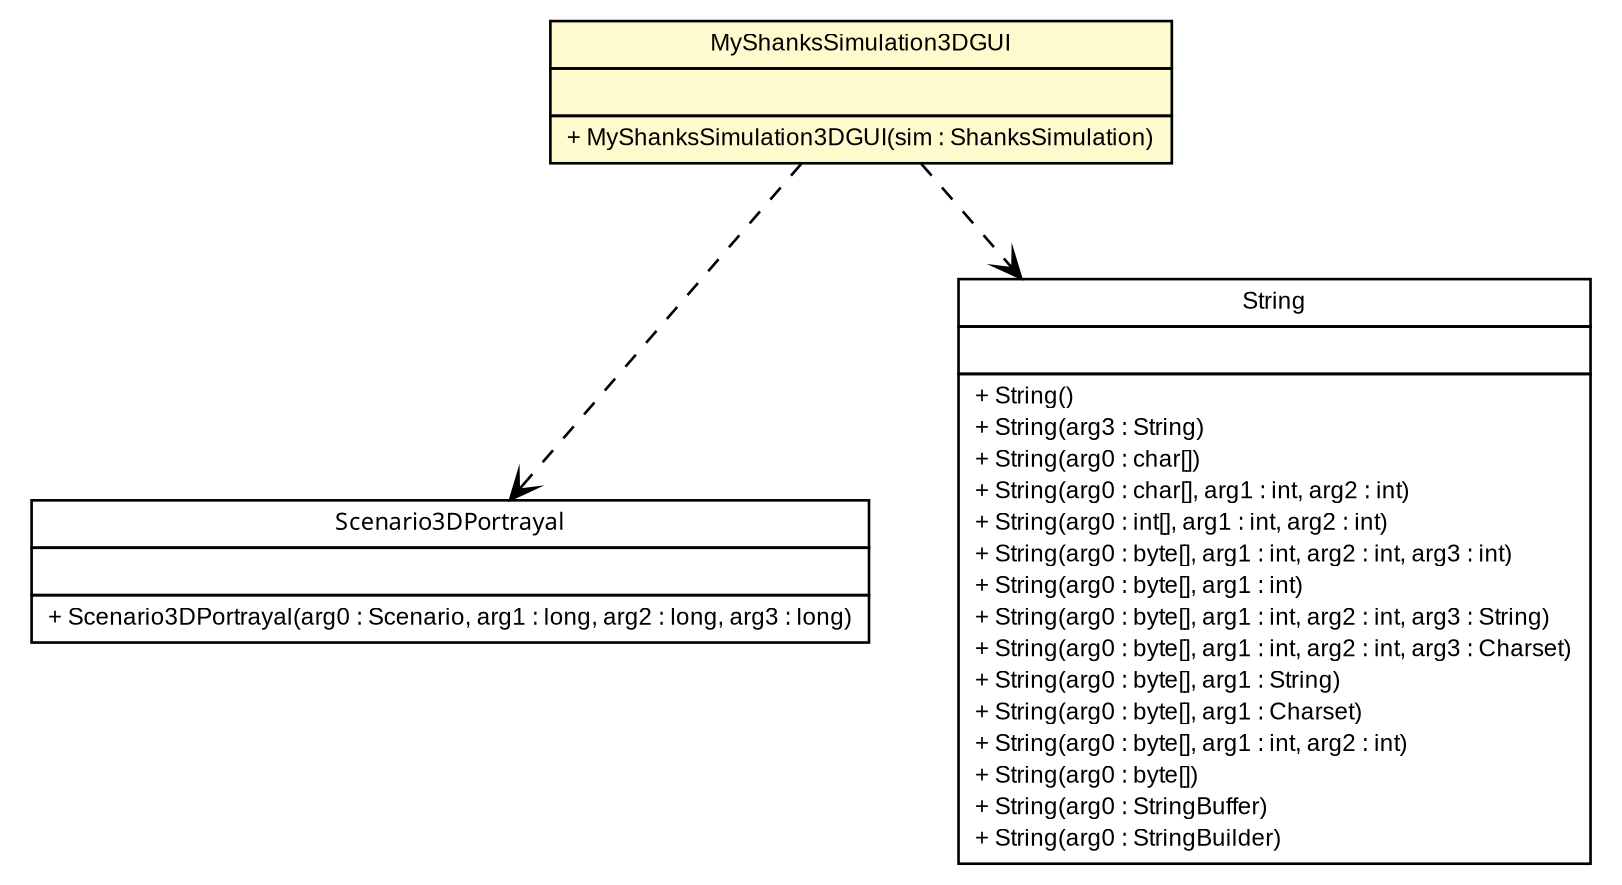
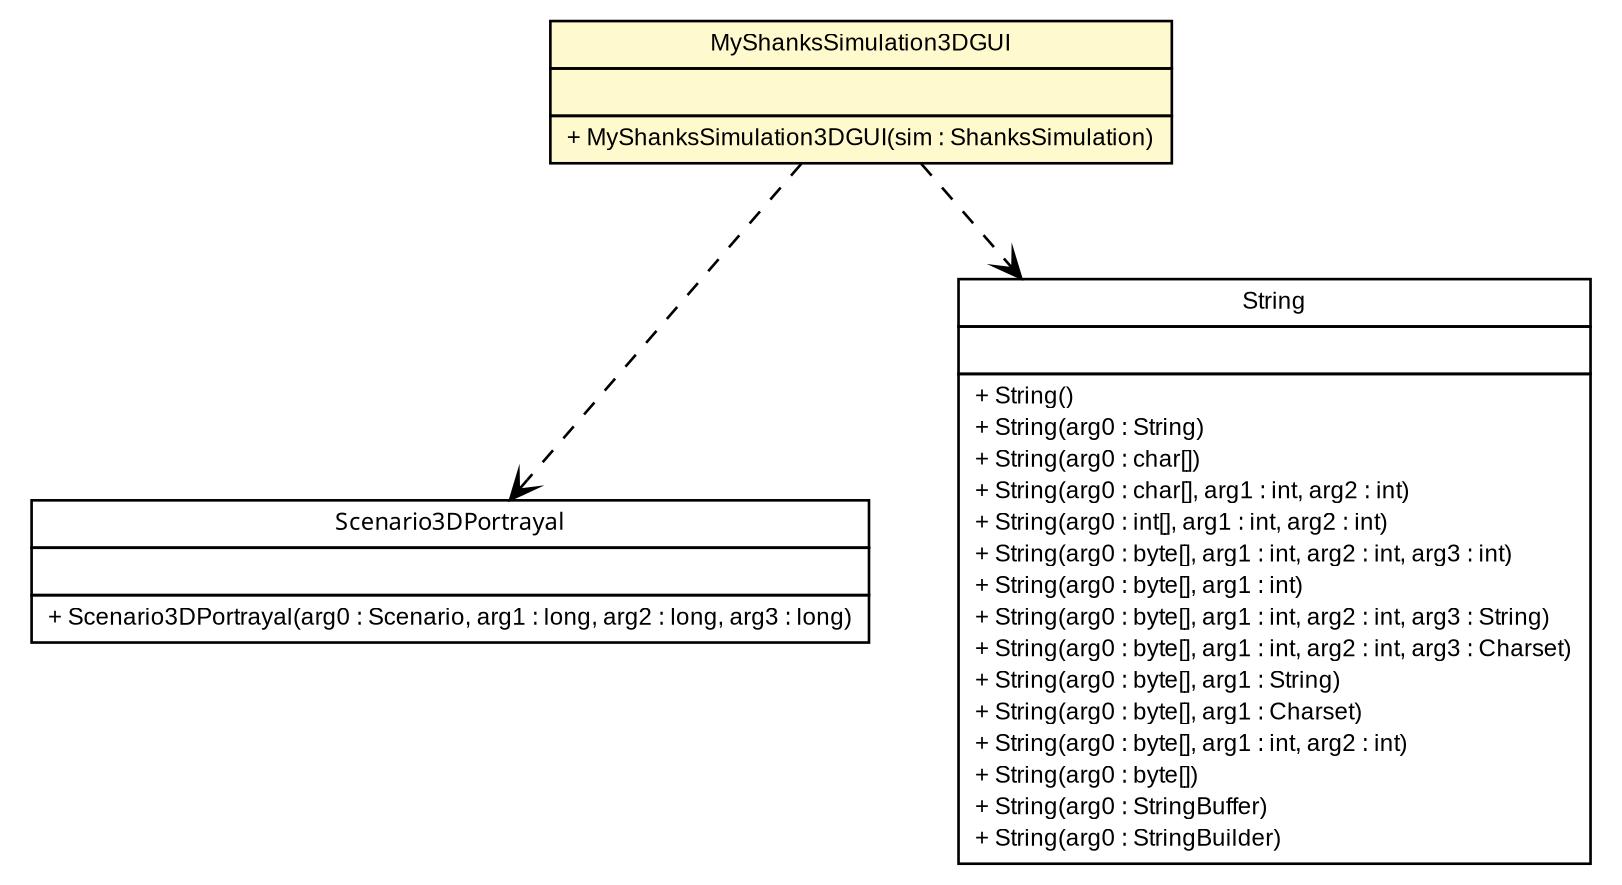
node "String": text "+ String(arg3 : String)" -> "+ String(arg0 : String)"
